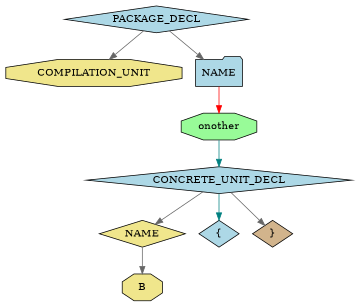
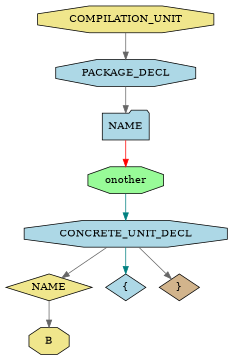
node "PACKAGE_DECL": shape diamond -> octagon
edge "PACKAGE_DECL" -> "COMPILATION_UNIT": reversed
node "CONCRETE_UNIT_DECL": shape diamond -> octagon
